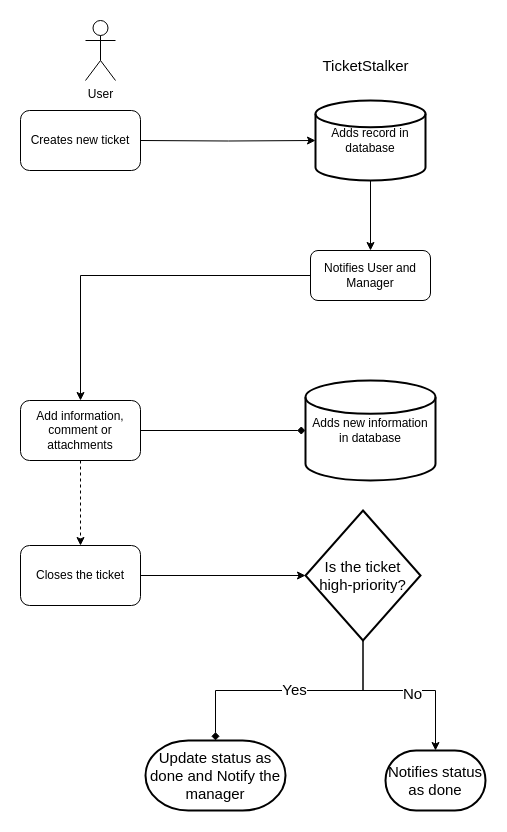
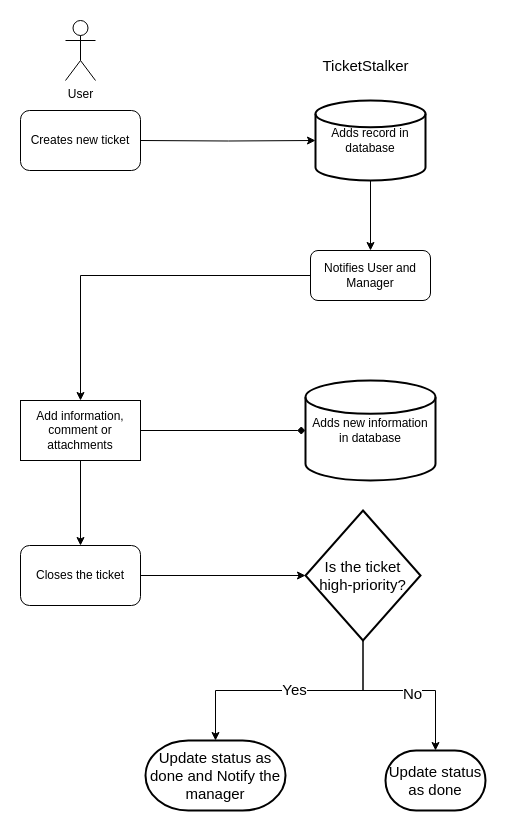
node "User": moved (101, 51) -> (81, 51)
node "Add information, comment or attachments": shape rounded rectangle -> rectangle
edge "Add information, comment or attachments" -> "Closes the ticket": style dashed -> solid
edge "Is the ticket high-priority?" -> "Update status as done and Notify the manager": arrowhead diamond -> classic
node "Notifies status as done": label "Notifies status as done" -> "Update status as done"
